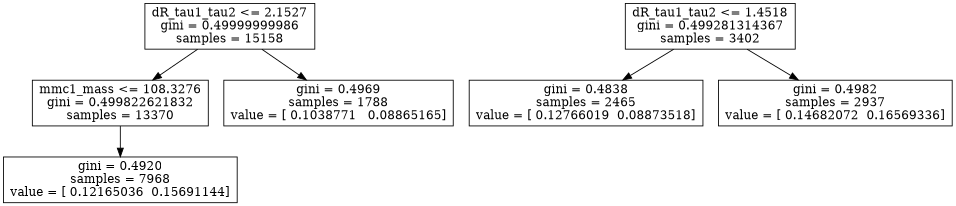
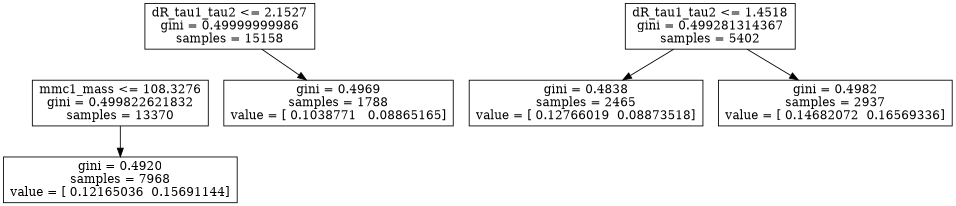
node "dR_tau1_tau2 <= 1.4518 gini = 0.499281314367 samples = 3402": label "dR_tau1_tau2 <= 1.4518 gini = 0.499281314367 samples = 3402" -> "dR_tau1_tau2 <= 1.4518 gini = 0.499281314367 samples = 5402"
edge "dR_tau1_tau2 <= 2.1527 gini = 0.49999999986 samples = 15158" -> "mmc1_mass <= 108.3276 gini = 0.499822621832 samples = 13370": removed
